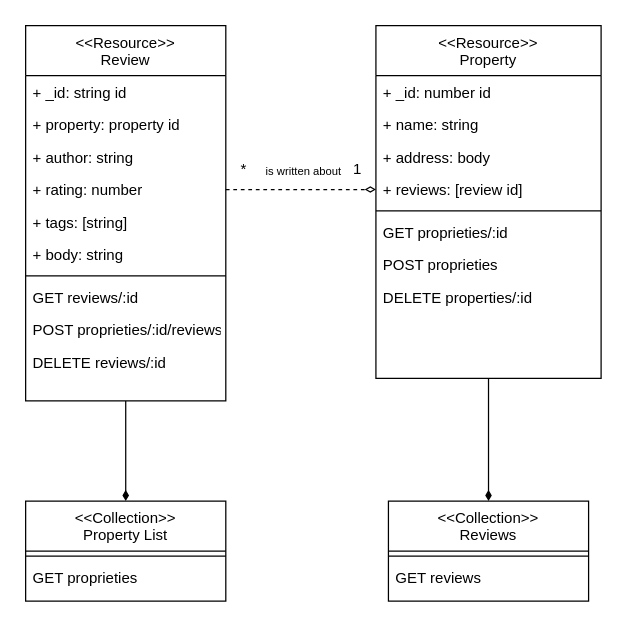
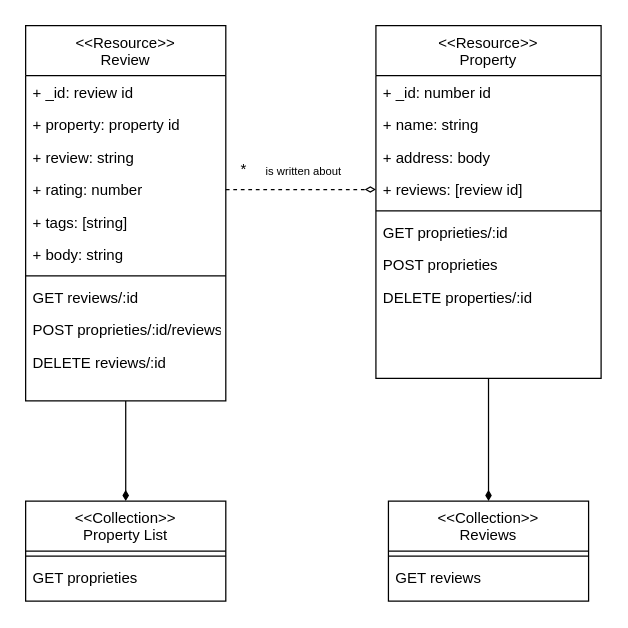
node "+ _id: string id": label "+ _id: string id" -> "+ _id: review id"
node "+ author: string": label "+ author: string" -> "+ review: string"
node "1": removed
